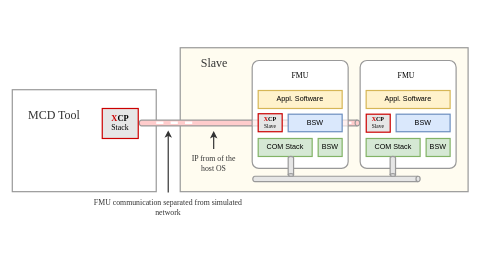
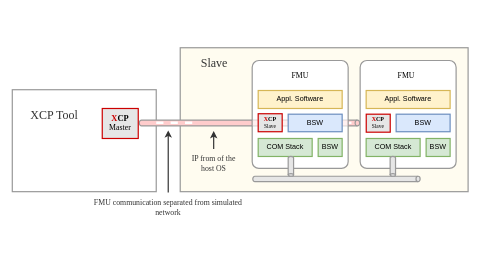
node "MCD Tool": label "MCD Tool" -> "XCP Tool"
node "XCP Stack": label "XCP Stack" -> "XCP Master"
